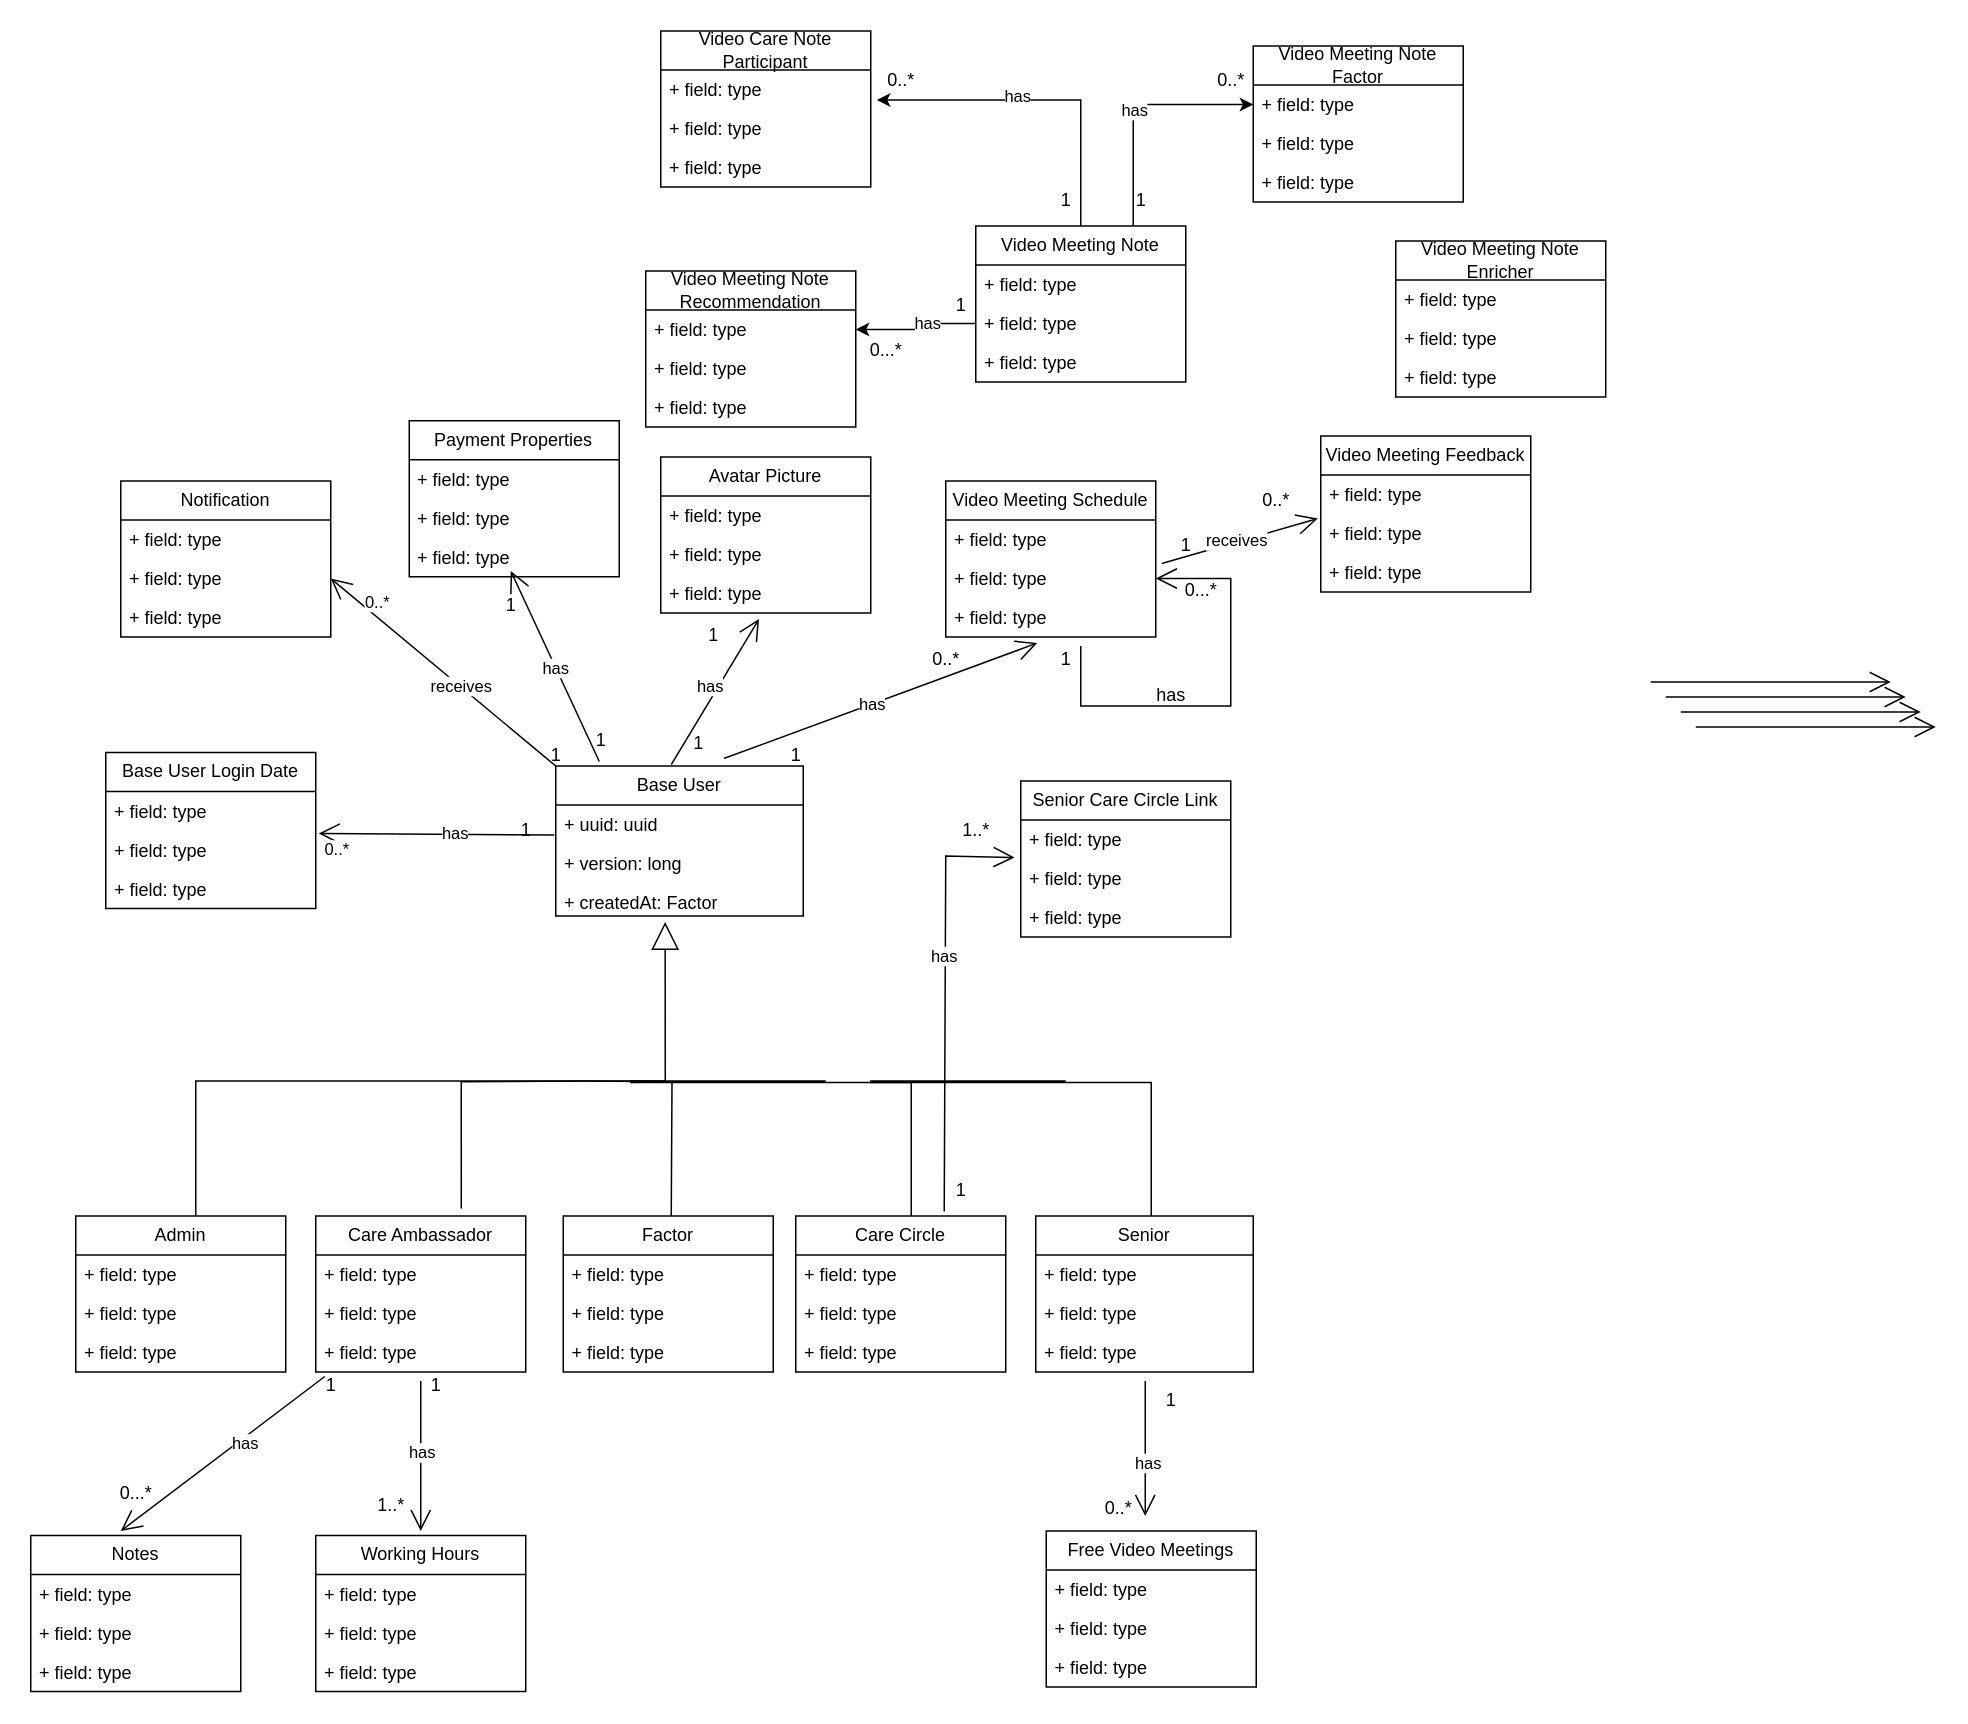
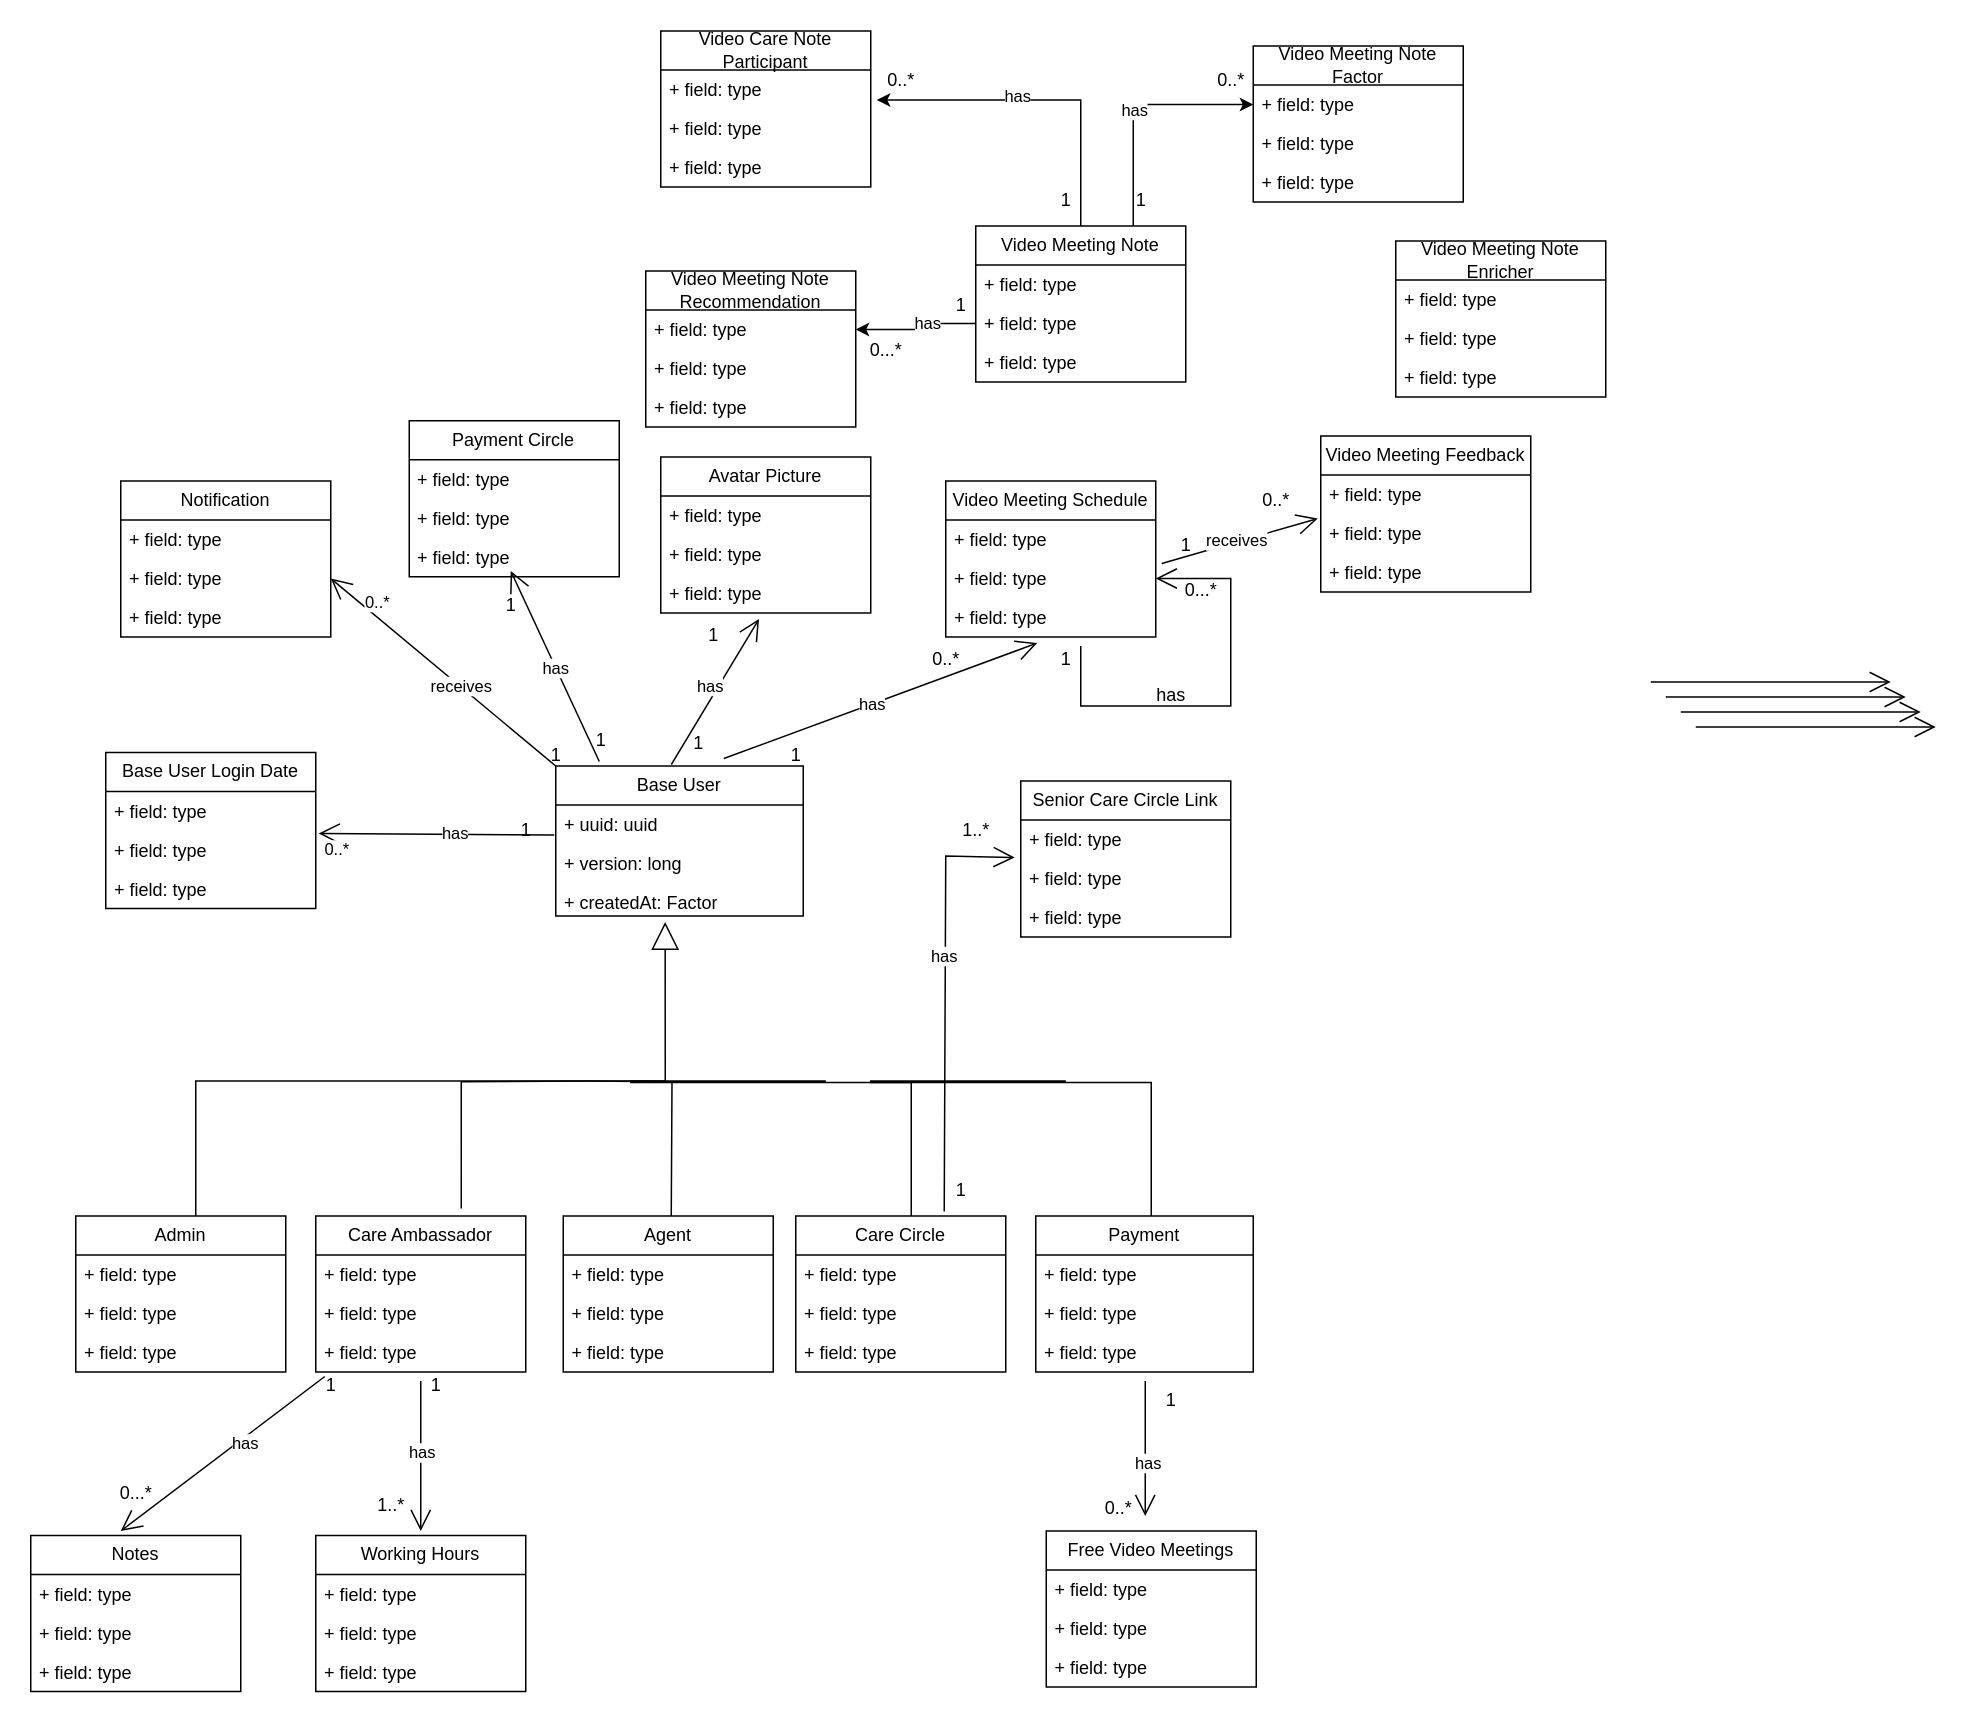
node "Payment Properties": label "Payment Properties" -> "Payment Circle"
node "Factor": label "Factor" -> "Agent"
node "Senior": label "Senior" -> "Payment"
